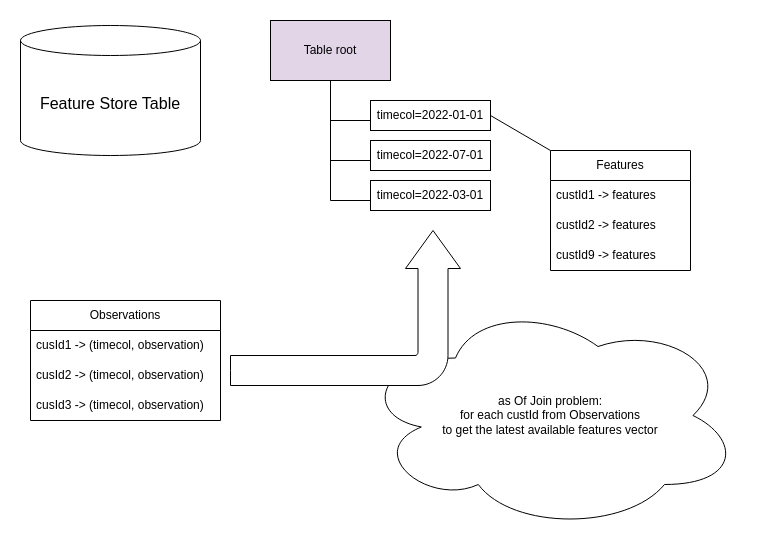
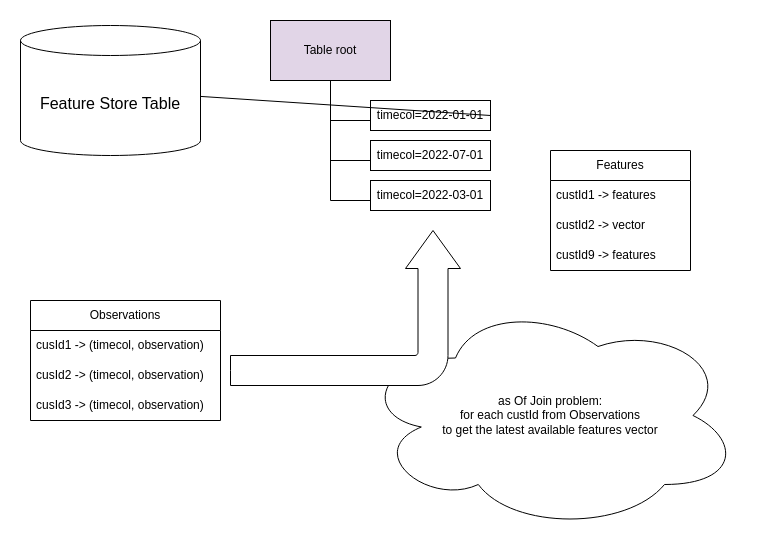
edge "timecol=2022-01-01" -- "Features": now "timecol=2022-01-01" -- "Feature Store Table"
node "custId2 -> features": label "custId2 -> features" -> "custId2 -> vector"
